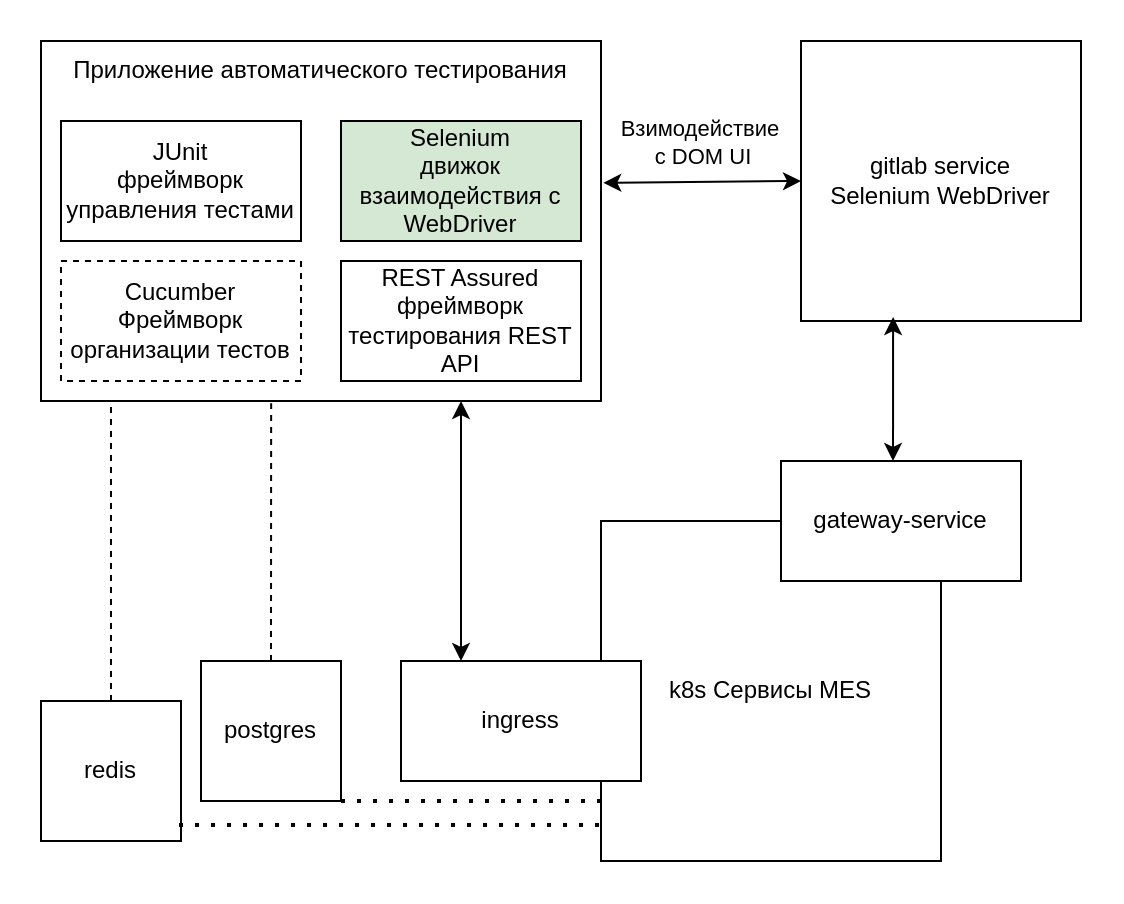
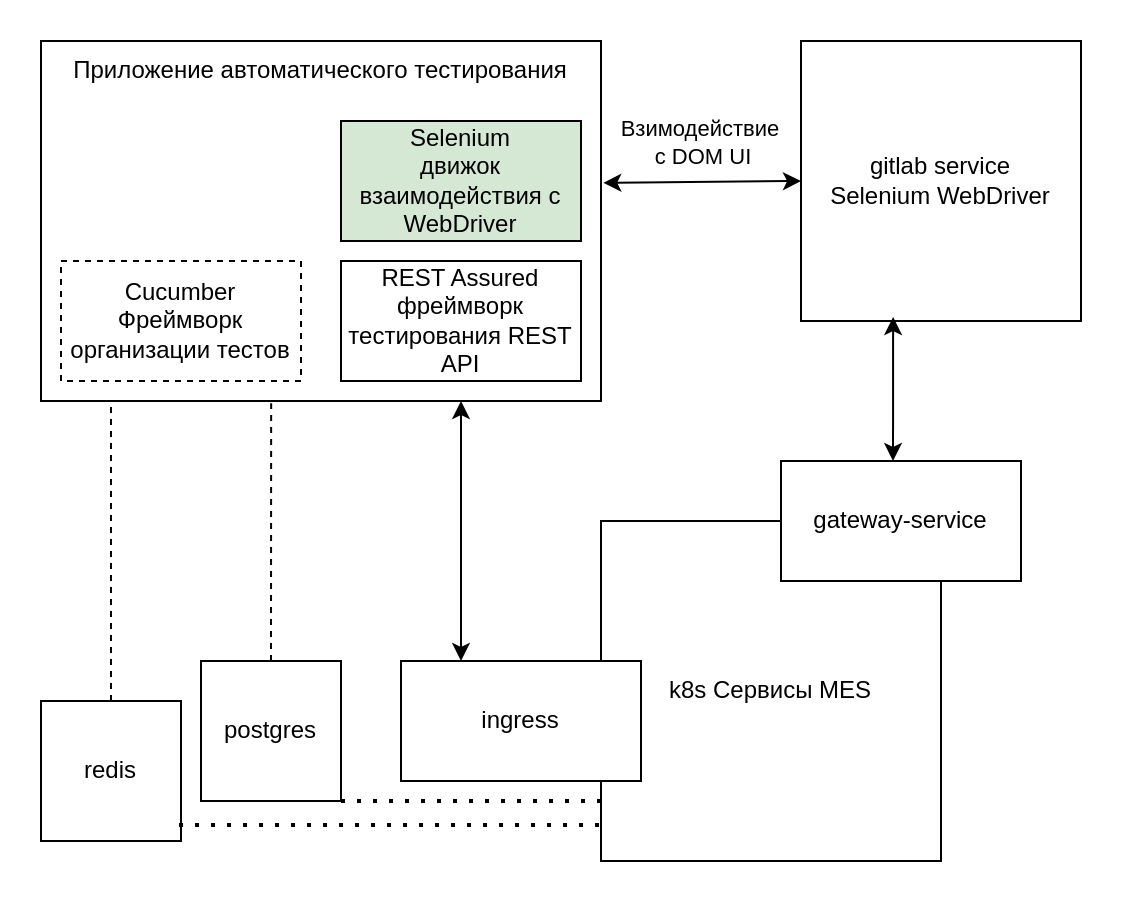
node "JUnit фреймворк управления тестами": removed
